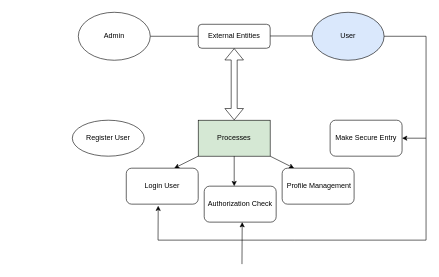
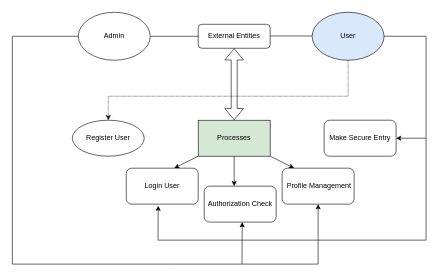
edge "User" -> "Register User": added
node "Make Secure Entry": moved (366, 138) -> (360, 138)
edge "Admin" -> "Profile Management": added
